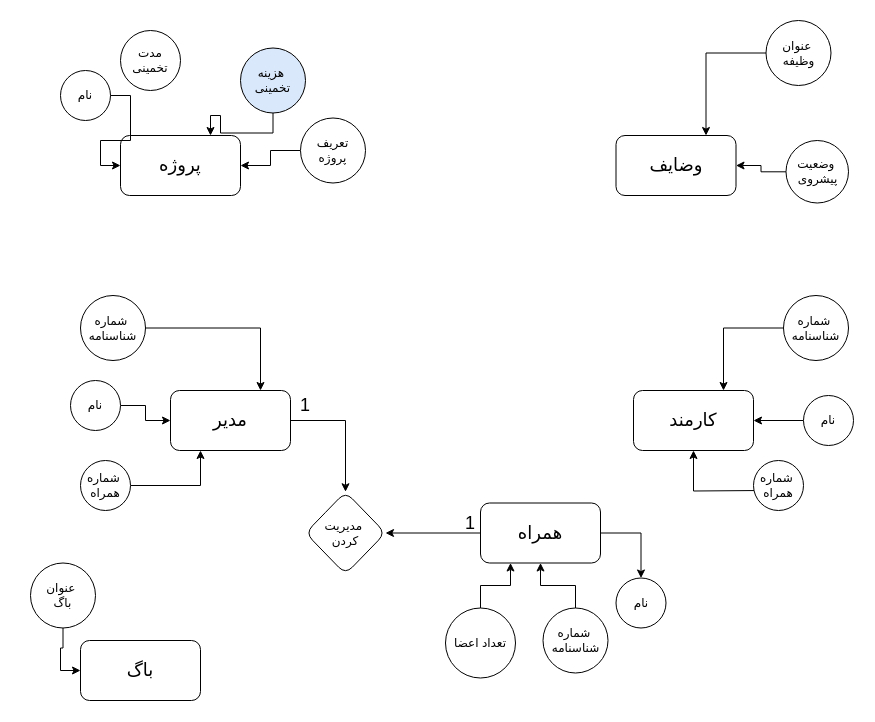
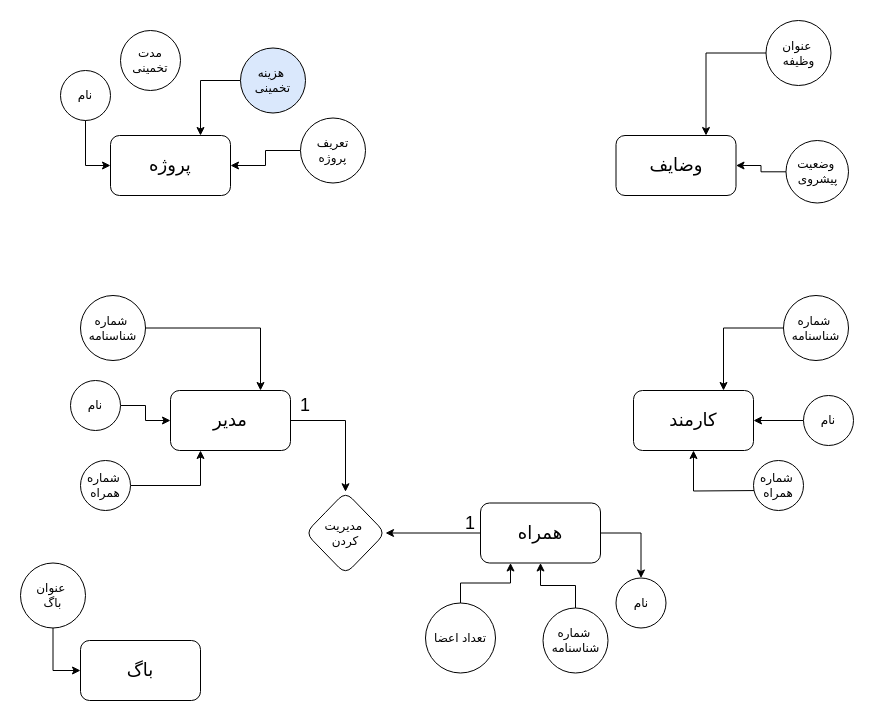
node "پروژه": moved (181, 166) -> (171, 166)
node "عنوان باگ": moved (63, 596) -> (53, 596)
node "تعداد اعضا": moved (481, 643) -> (461, 638)
